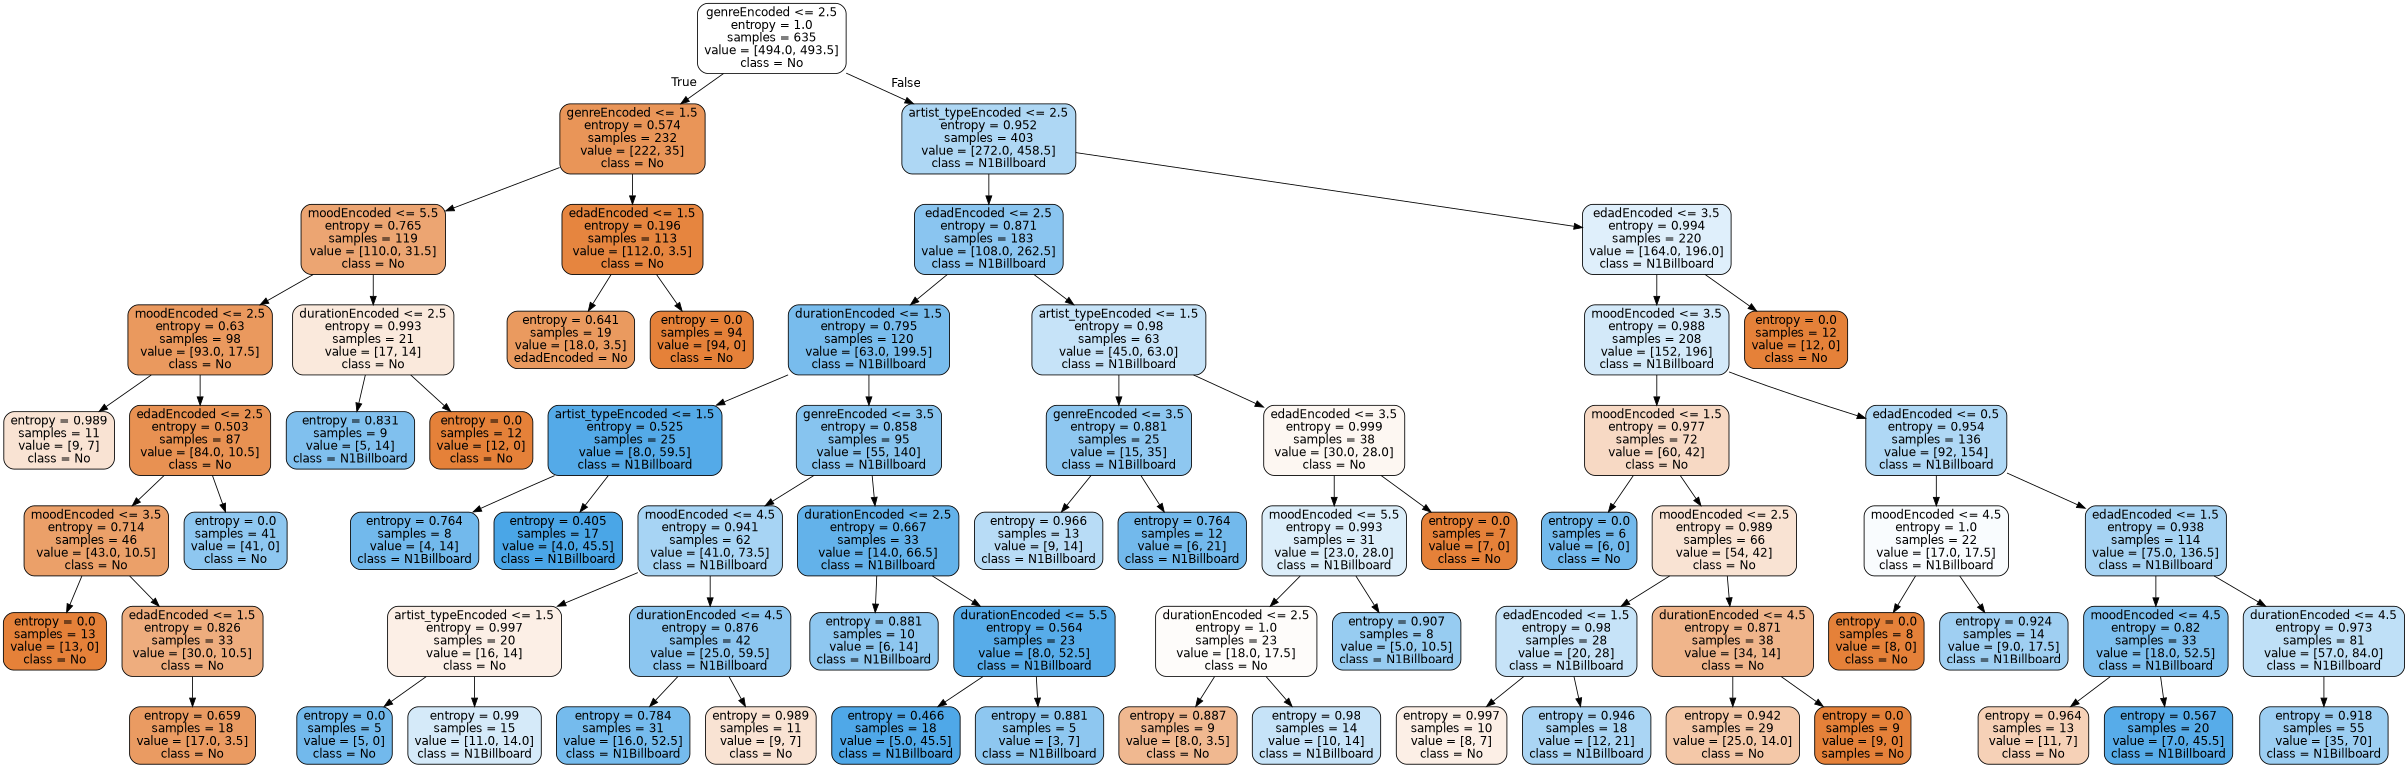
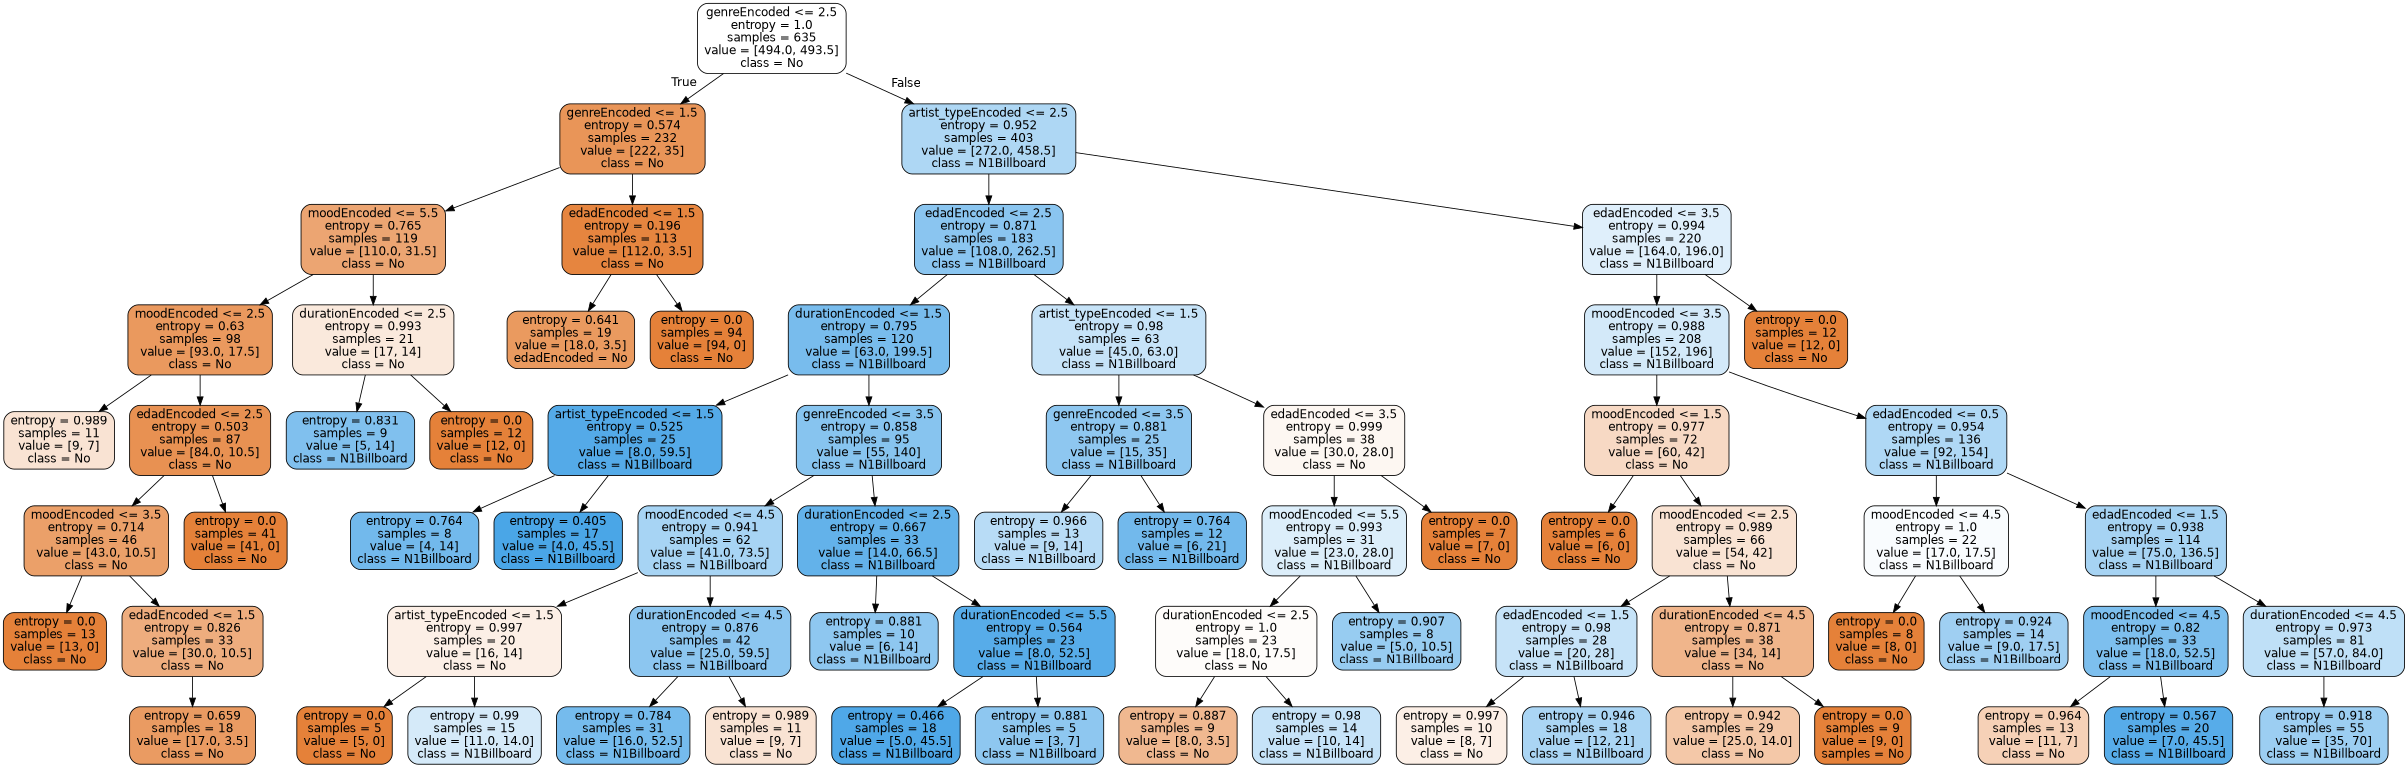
node "entropy = 0.0 samples = 41 value = [41, 0] class = No": fillcolor #8ec7f0 -> #e58139
node "entropy = 0.0 samples = 6 value = [6, 0] class = No": fillcolor #72b9ec -> #e58139
node "entropy = 0.0 samples = 5 value = [5, 0] class = No": fillcolor #72b9ec -> #e58139
